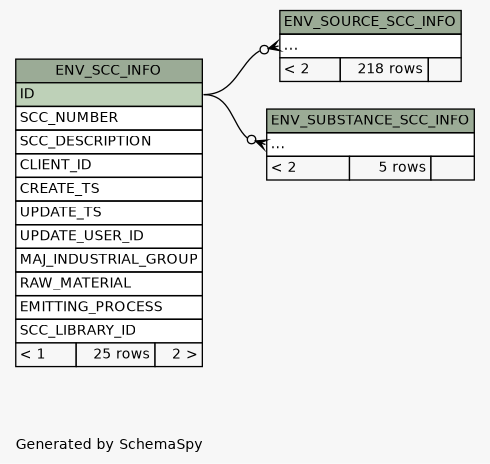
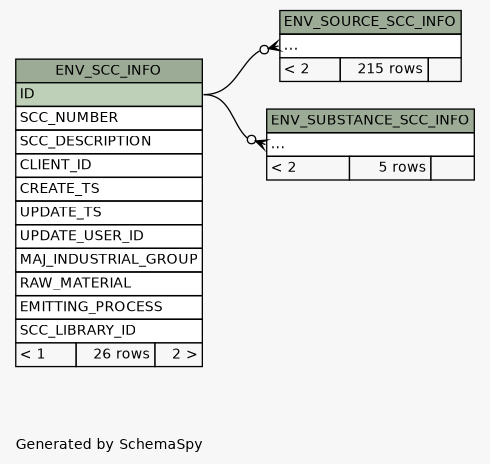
node "ENV_SOURCE_SCC_INFO": text "218 rows" -> "215 rows"
node "ENV_SCC_INFO": text "25 rows" -> "26 rows"
